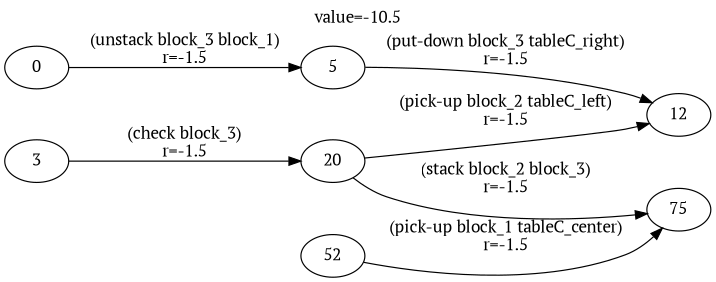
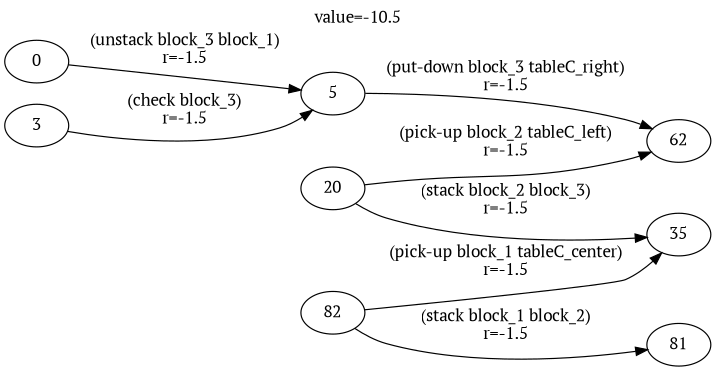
node "12": label "12" -> "62"
edge "3" -> "20": now "3" -> "5"
node "75": label "75" -> "35"
node "52": label "52" -> "82"
node "81": added
